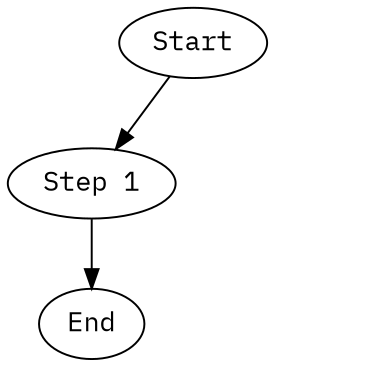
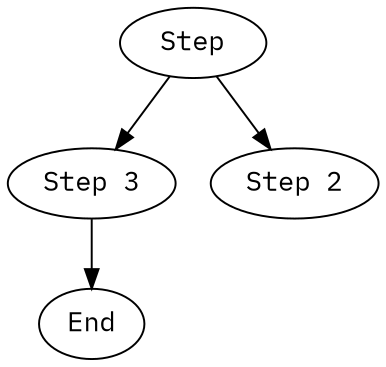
node "Start": label "Start" -> "Step"
node "Step 1": label "Step 1" -> "Step 3"
node "Step 2": added
